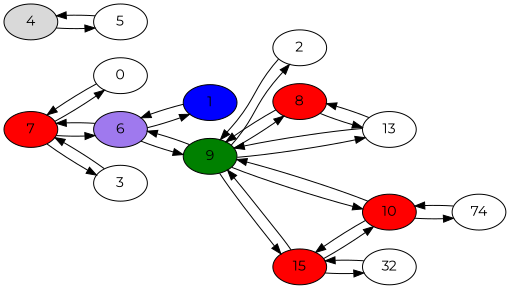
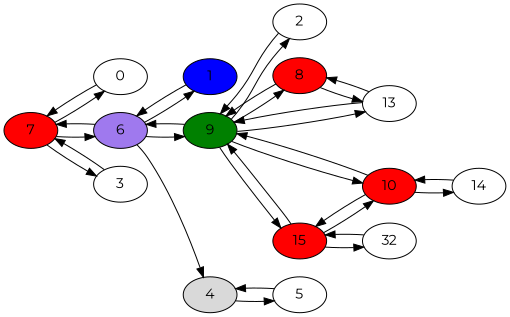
edge "6" -> "4": added
node "74": label "74" -> "14"
